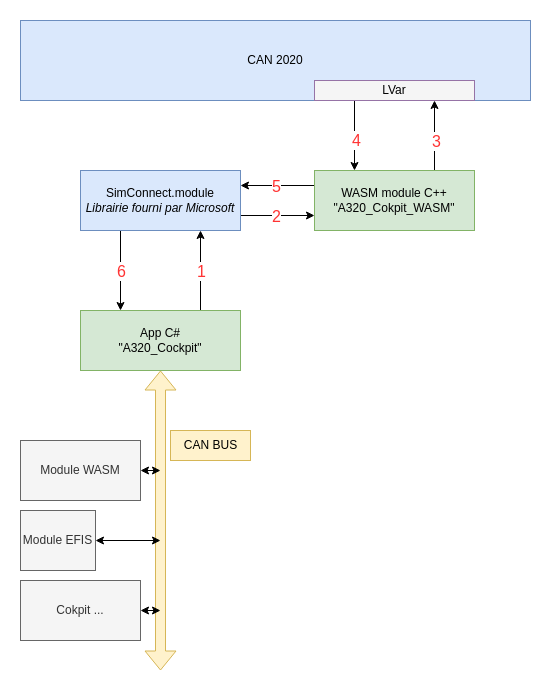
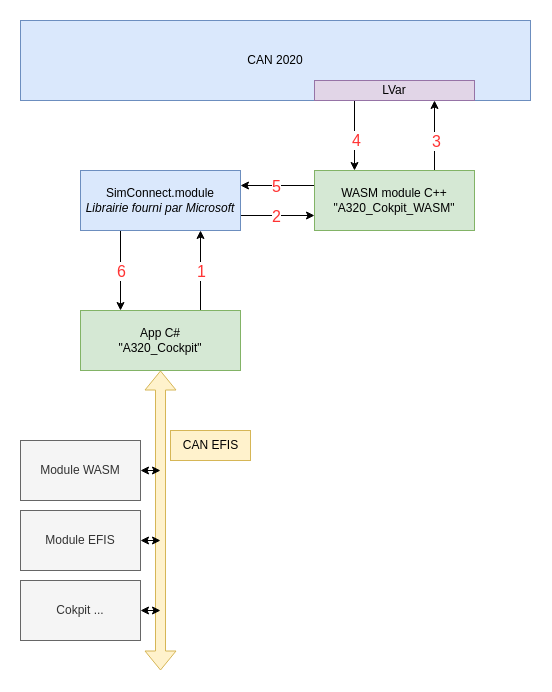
node "LVar": fillcolor #f5f5f5 -> #e1d5e7
node "CAN BUS": label "CAN BUS" -> "CAN EFIS"
node "Module EFIS": size 75x60 -> 120x60
